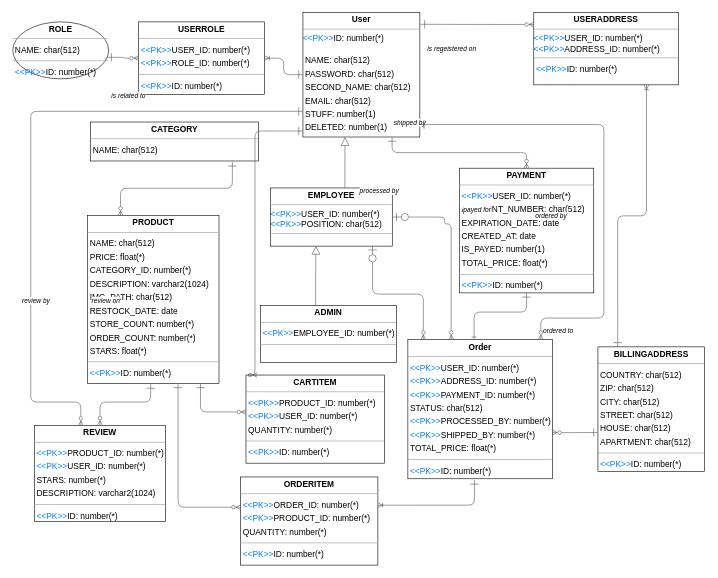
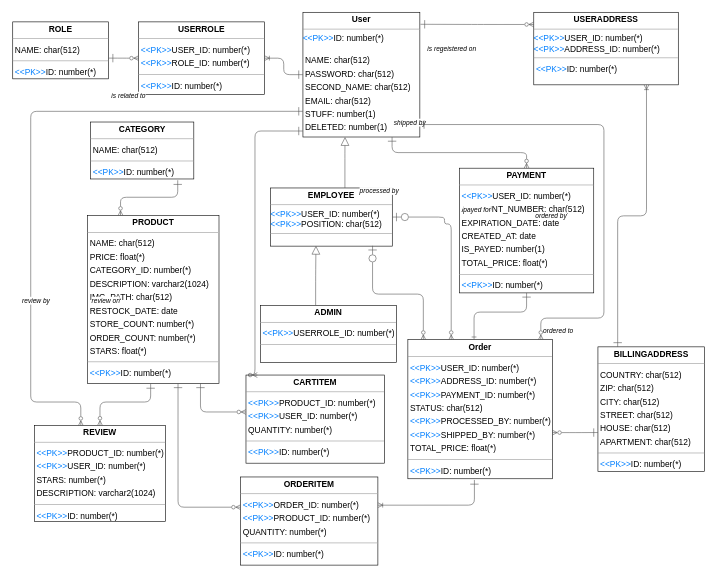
node "ROLE NAME: char(512) <<PK>>ID: number(*)": shape ellipse -> rectangle
node "CATEGORY NAME: char(512) <<PK>>ID: number(*)": size 168x39 -> 103x57
node "ADMIN <<PK>>EMPLOYEE_ID: number(*)": label "ADMIN <<PK>>EMPLOYEE_ID: number(*)" -> "ADMIN <<PK>>USERROLE_ID: number(*)"
